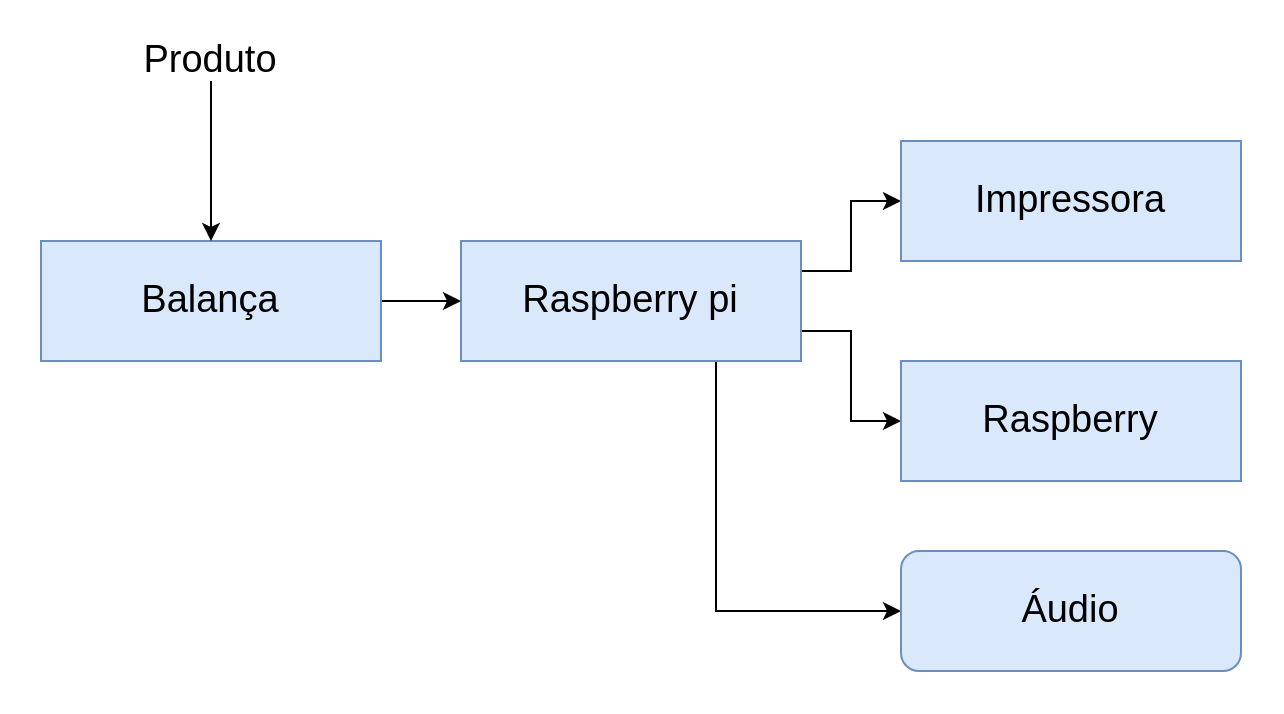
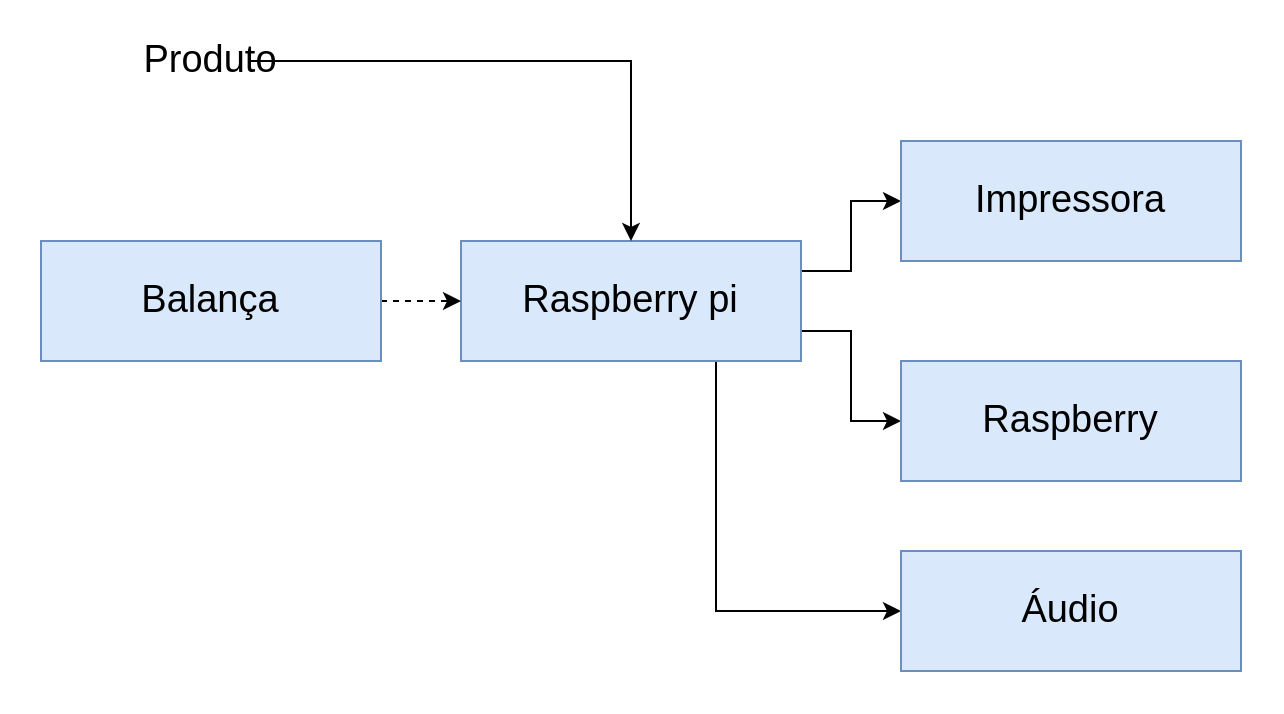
edge "Produto" -> "Balança": now "Produto" -> "Raspberry pi"
edge "Balança" -> "Raspberry pi": style solid -> dashed
node "Áudio": shape rounded rectangle -> rectangle
